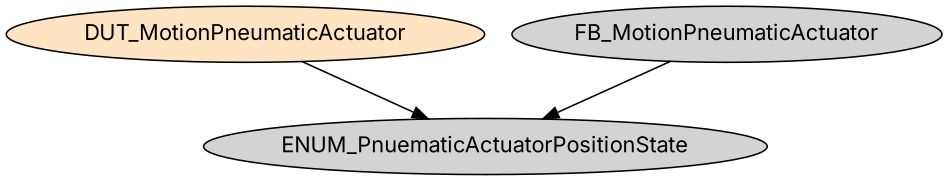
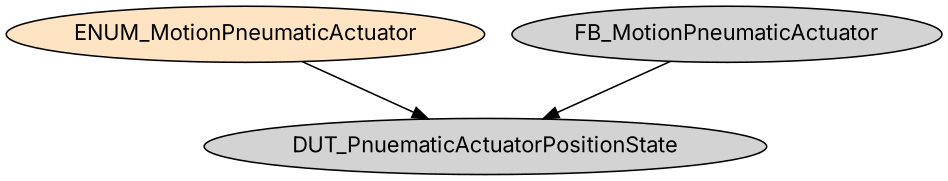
node "DUT_MotionPneumaticActuator": label "DUT_MotionPneumaticActuator" -> "ENUM_MotionPneumaticActuator"
node "ENUM_PnuematicActuatorPositionState": label "ENUM_PnuematicActuatorPositionState" -> "DUT_PnuematicActuatorPositionState"
